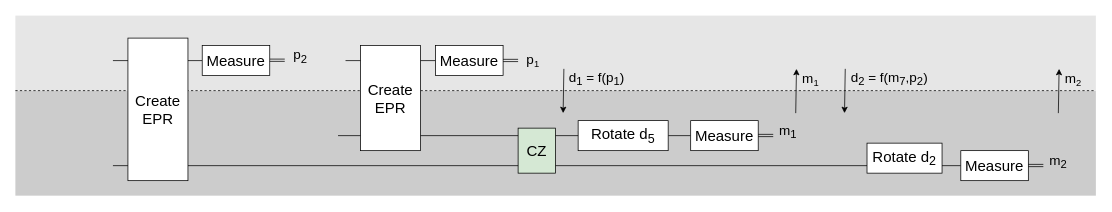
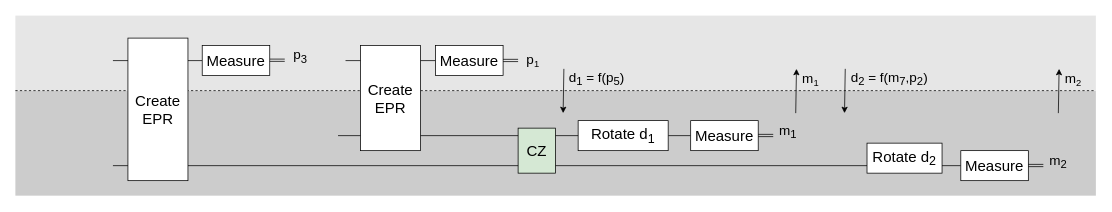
node "p2": label "p2" -> "p3"
node "d1 = f(p1)": label "d1 = f(p1)" -> "d1 = f(p5)"
node "Rotate d5": label "Rotate d5" -> "Rotate d1"
